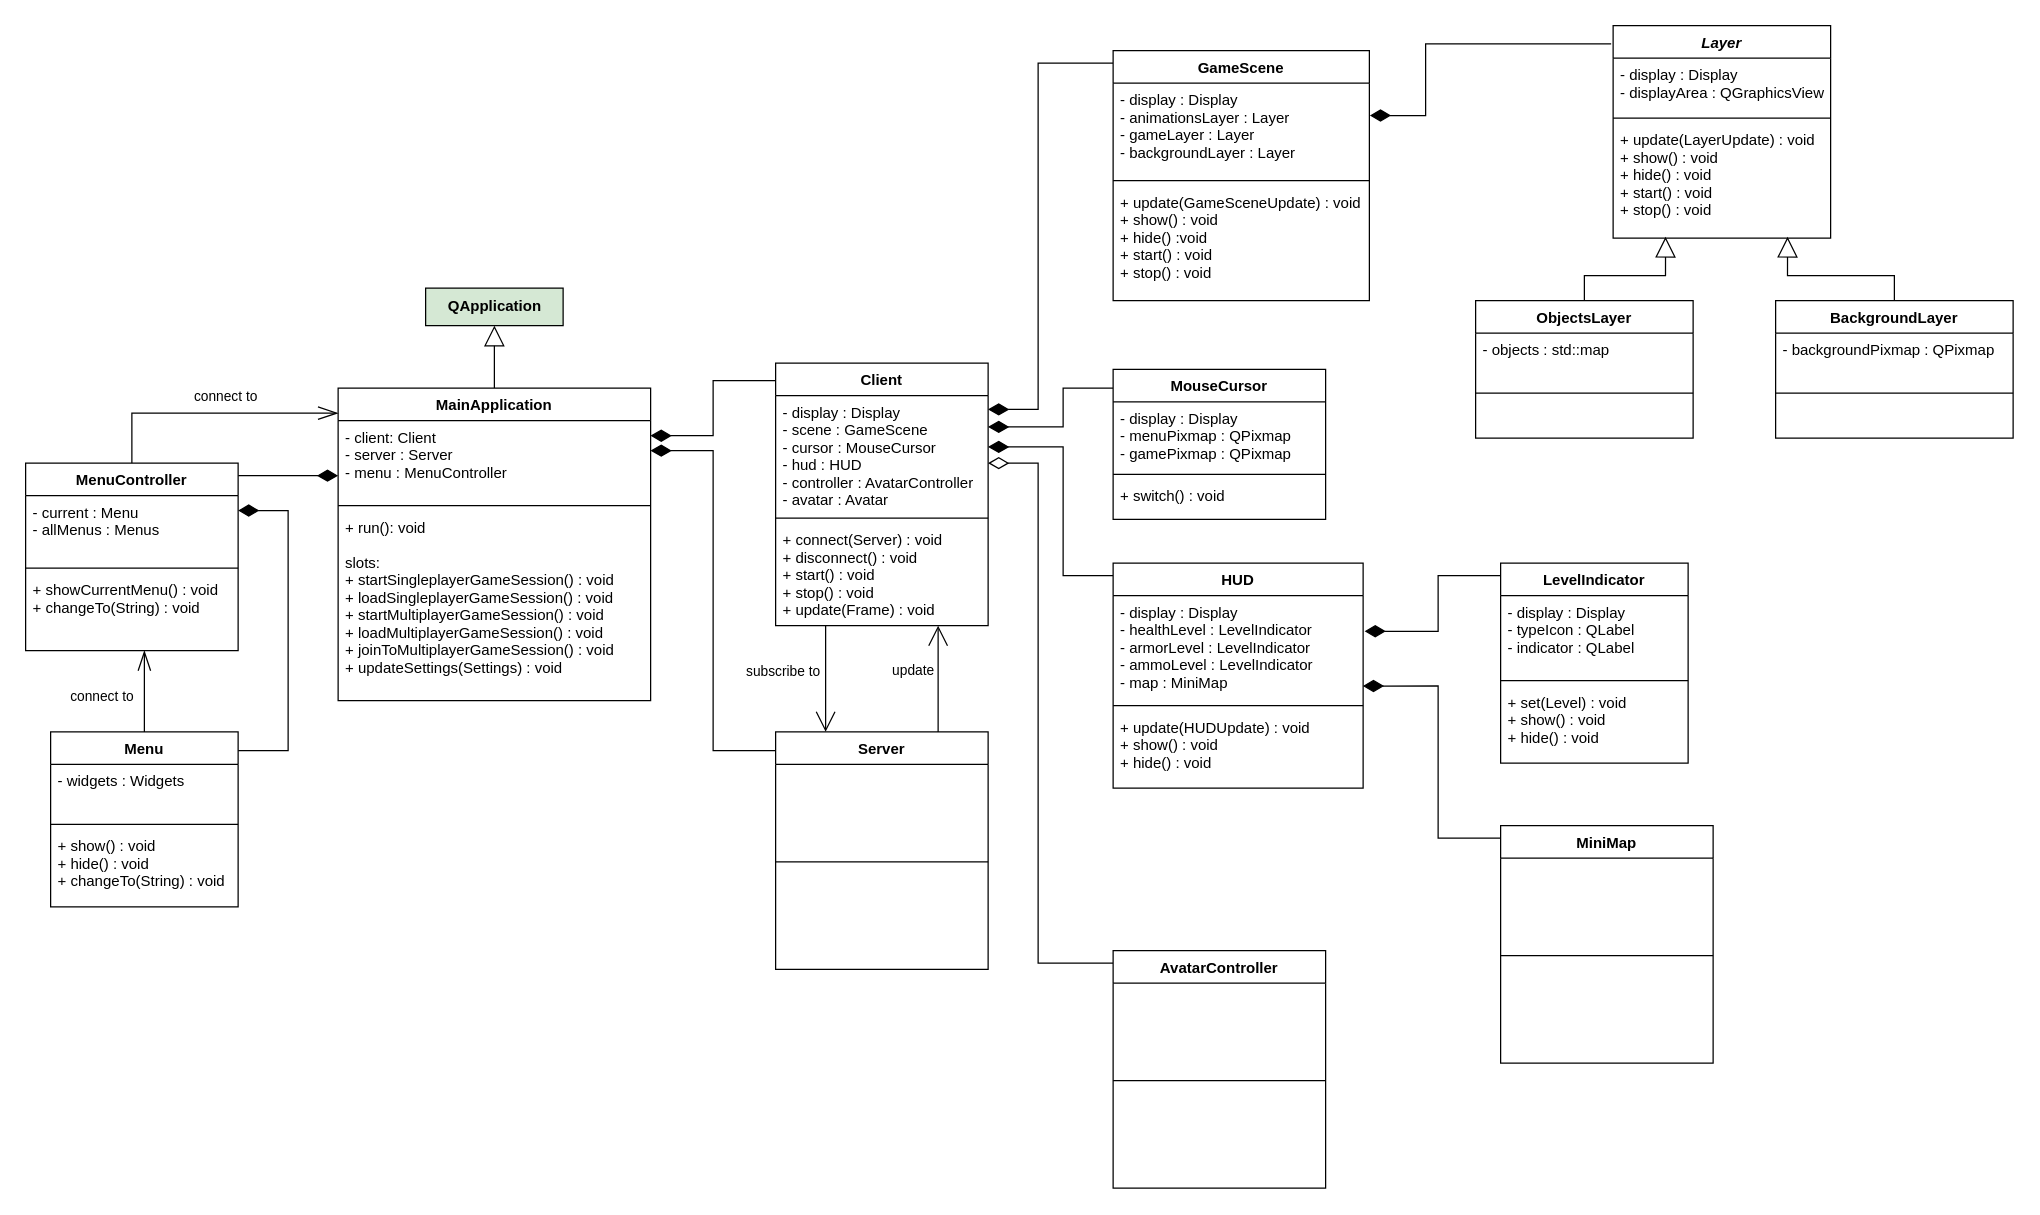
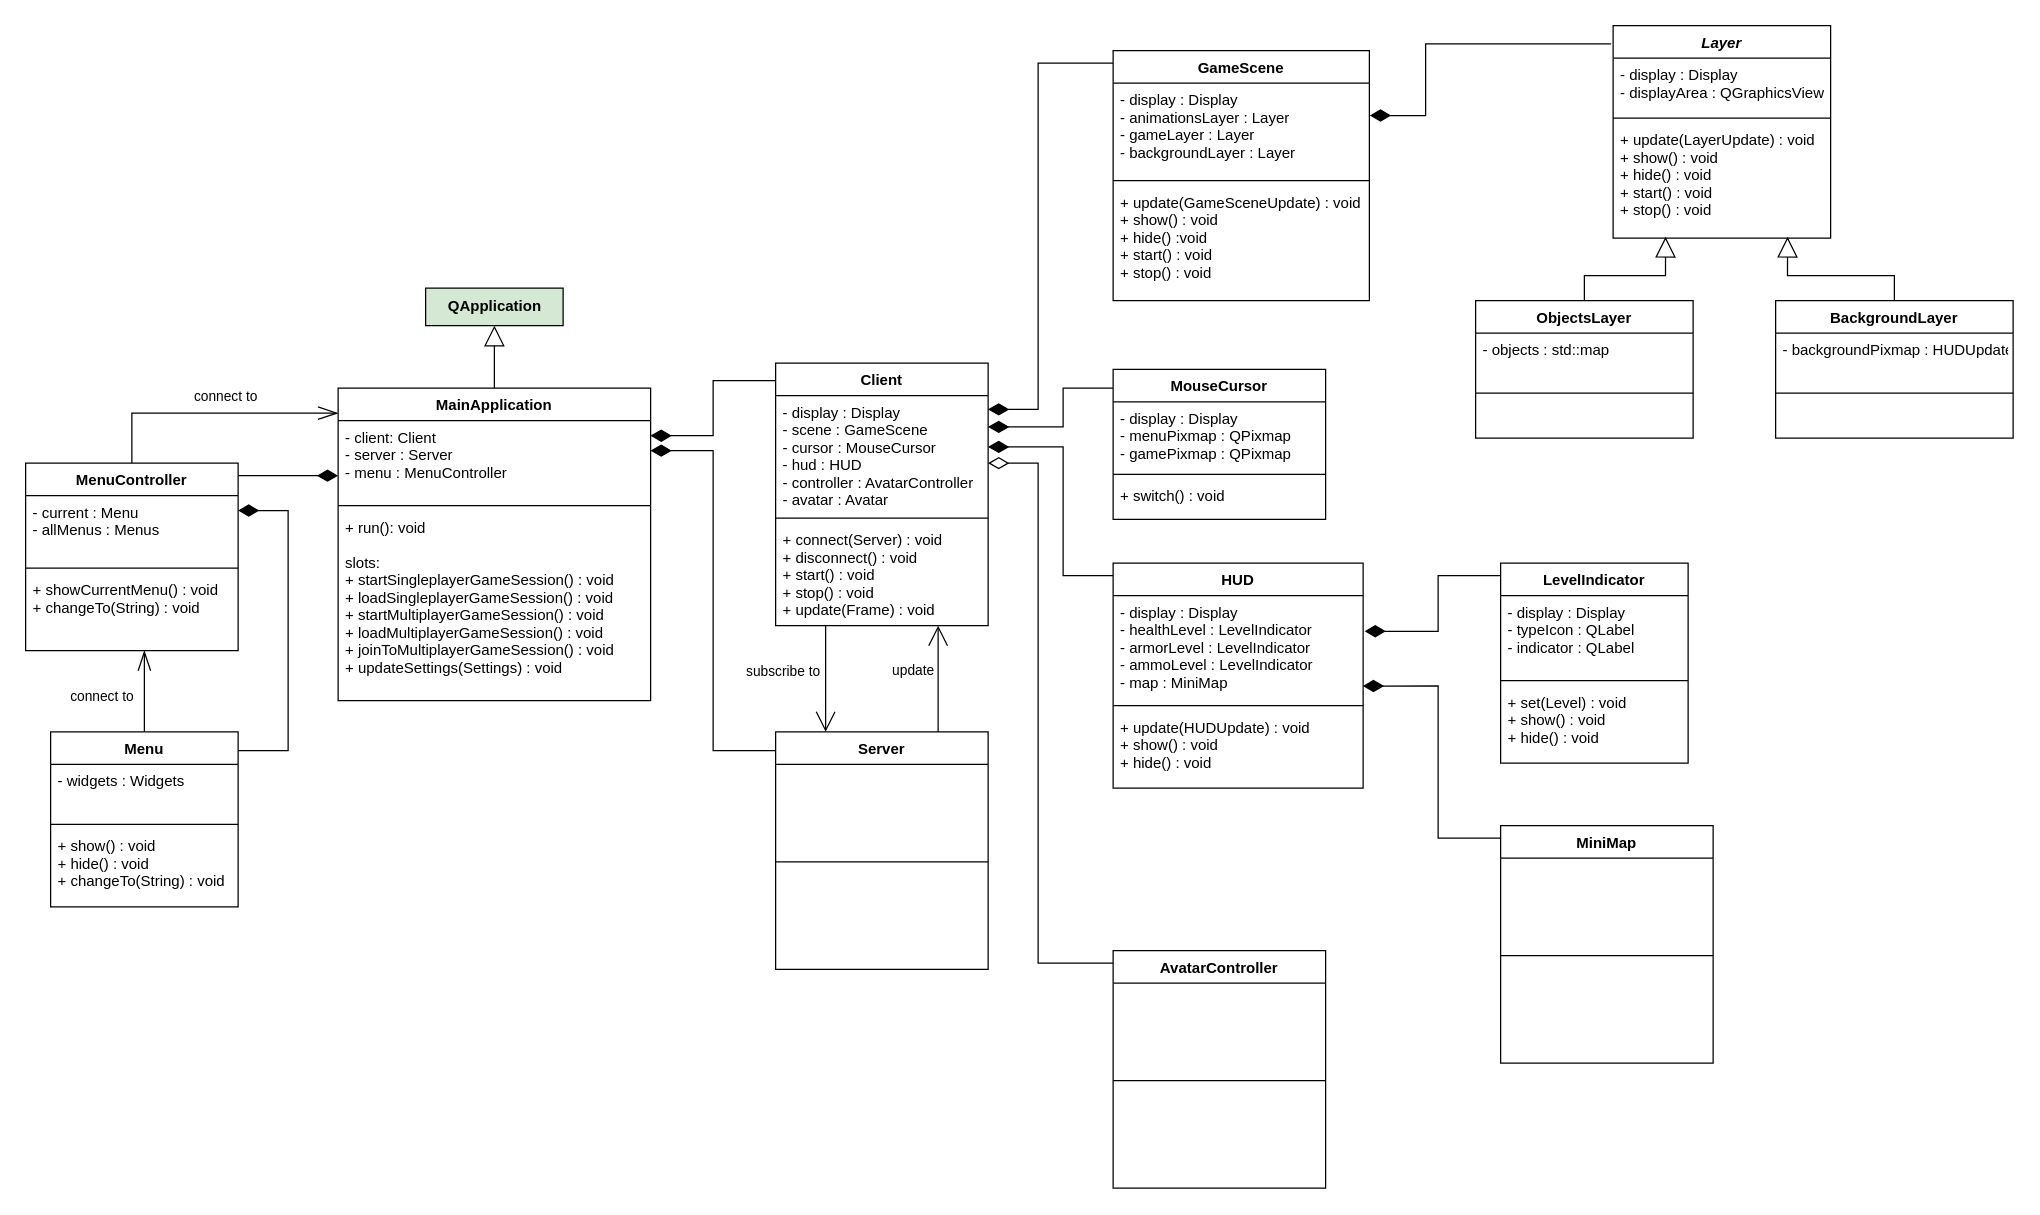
node "- backgroundPixmap : QPixmap": label "- backgroundPixmap : QPixmap" -> "- backgroundPixmap : HUDUpdate"
